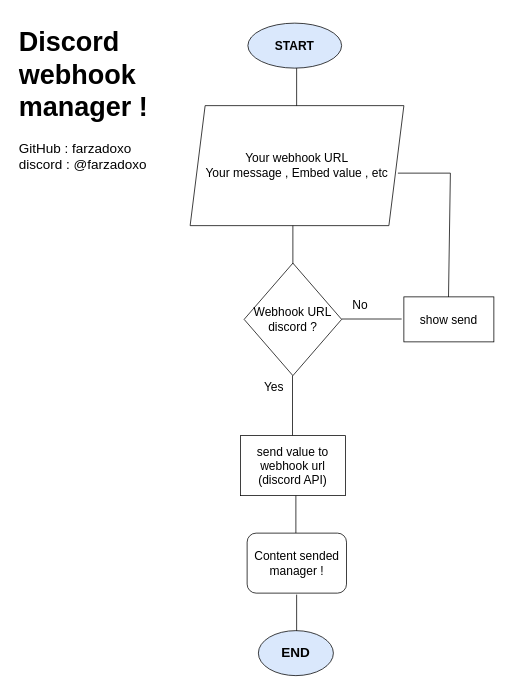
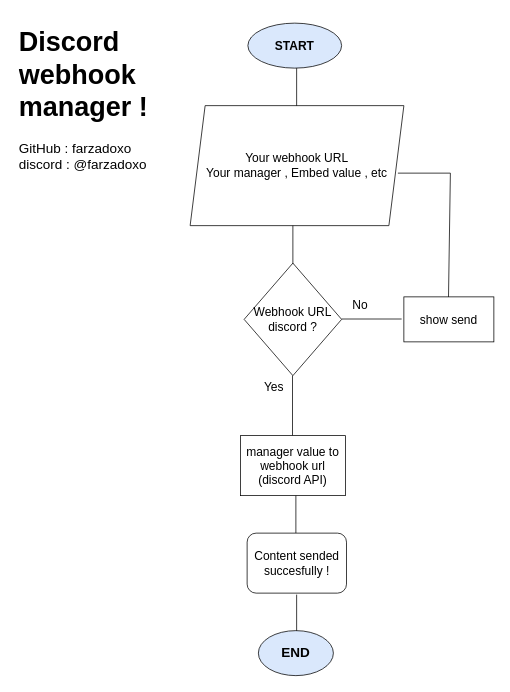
node "Your webhook URL Your message , Embed value , etc": label "Your webhook URL Your message , Embed value , etc" -> "Your webhook URL Your manager , Embed value , etc"
node "send value to webhook url (discord API)": label "send value to webhook url (discord API)" -> "manager value to webhook url (discord API)"
node "Content sended manager !": label "Content sended manager !" -> "Content sended succesfully !"
